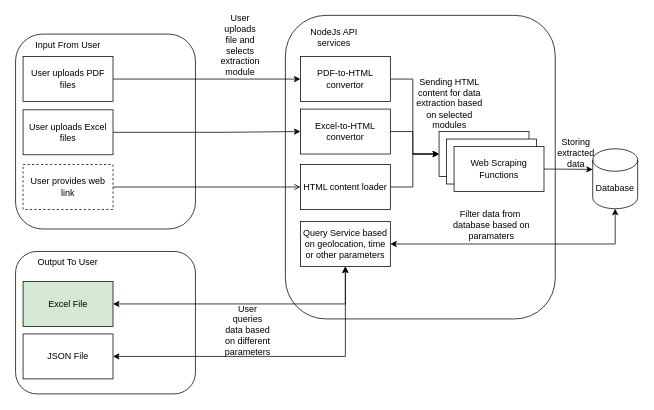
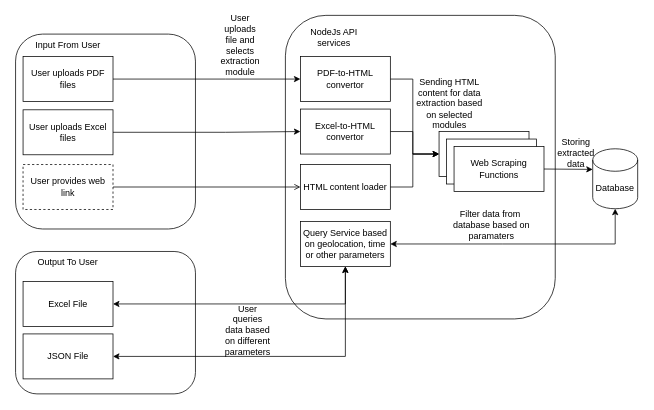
node "Excel File": fillcolor #d5e8d4 -> #ffffff
